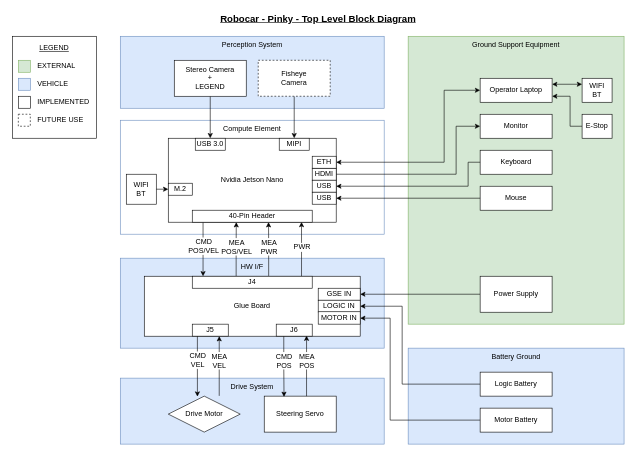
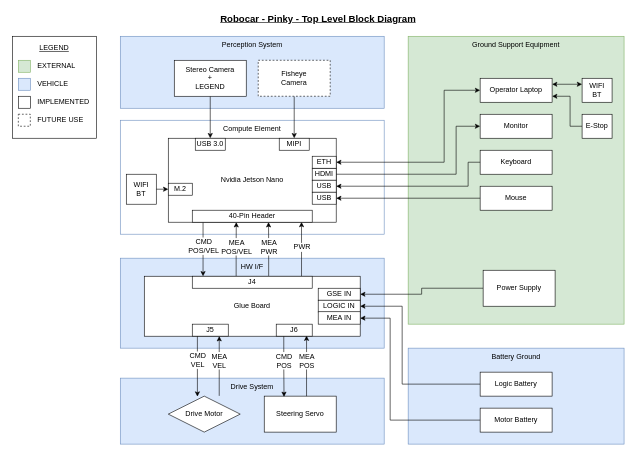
node "Power Supply": moved (516, 294) -> (519, 288)
node "MOTOR IN": label "MOTOR IN" -> "MEA IN"
